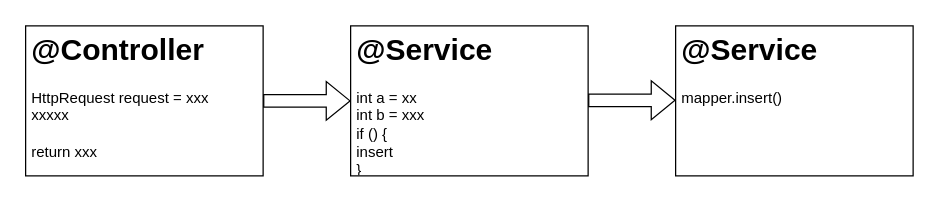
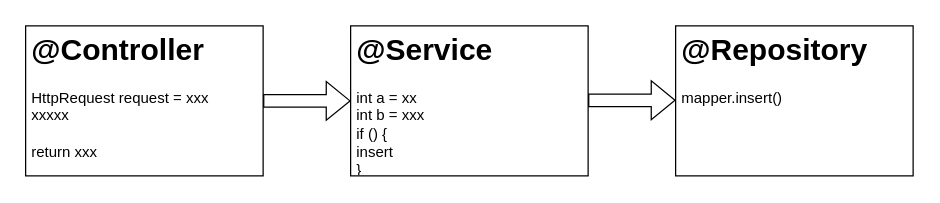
node "@Service mapper.insert()": label "@Service mapper.insert()" -> "@Repository mapper.insert()"
